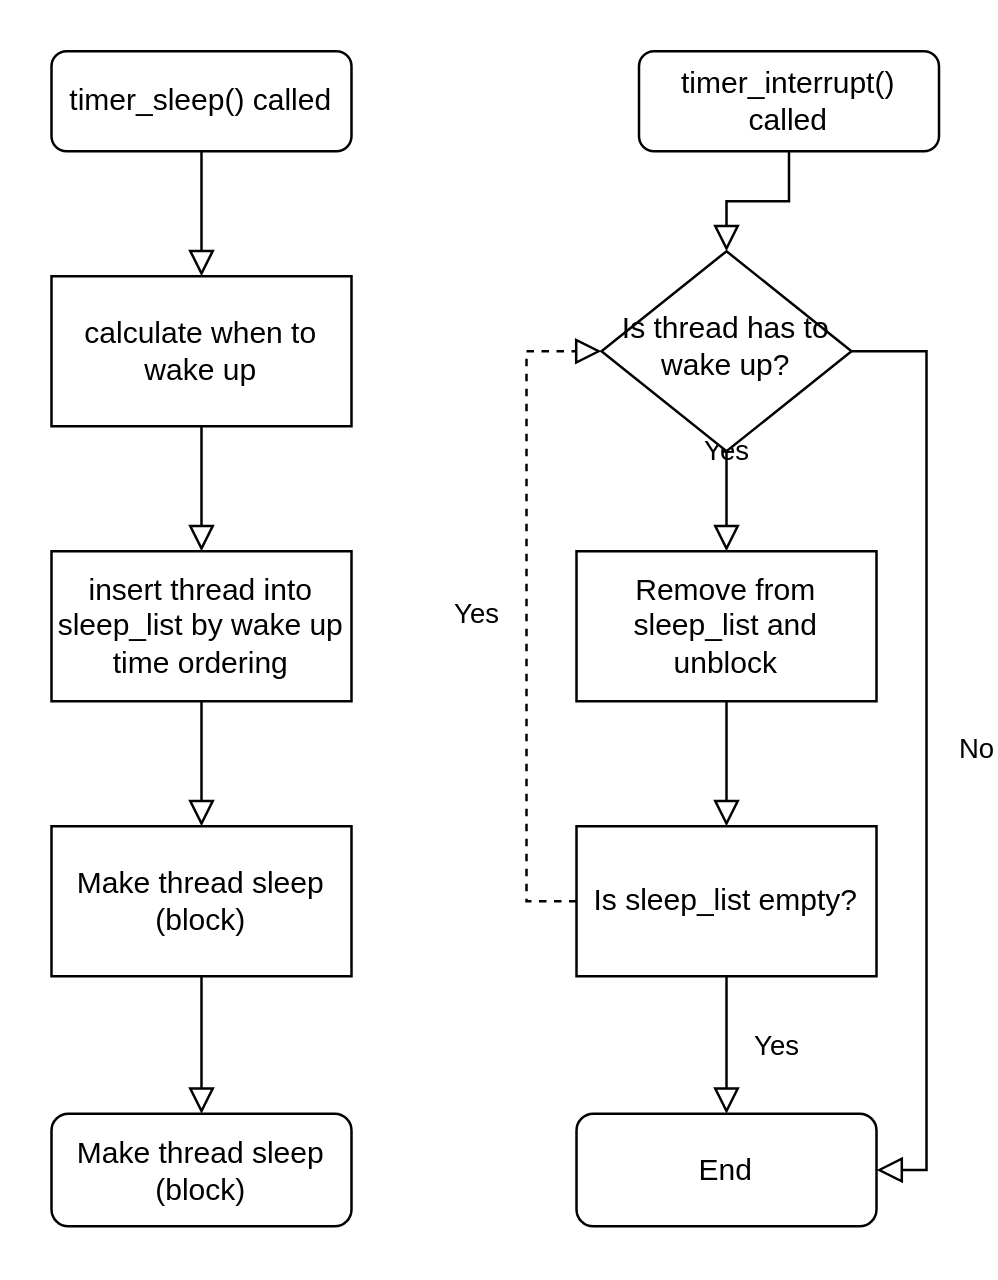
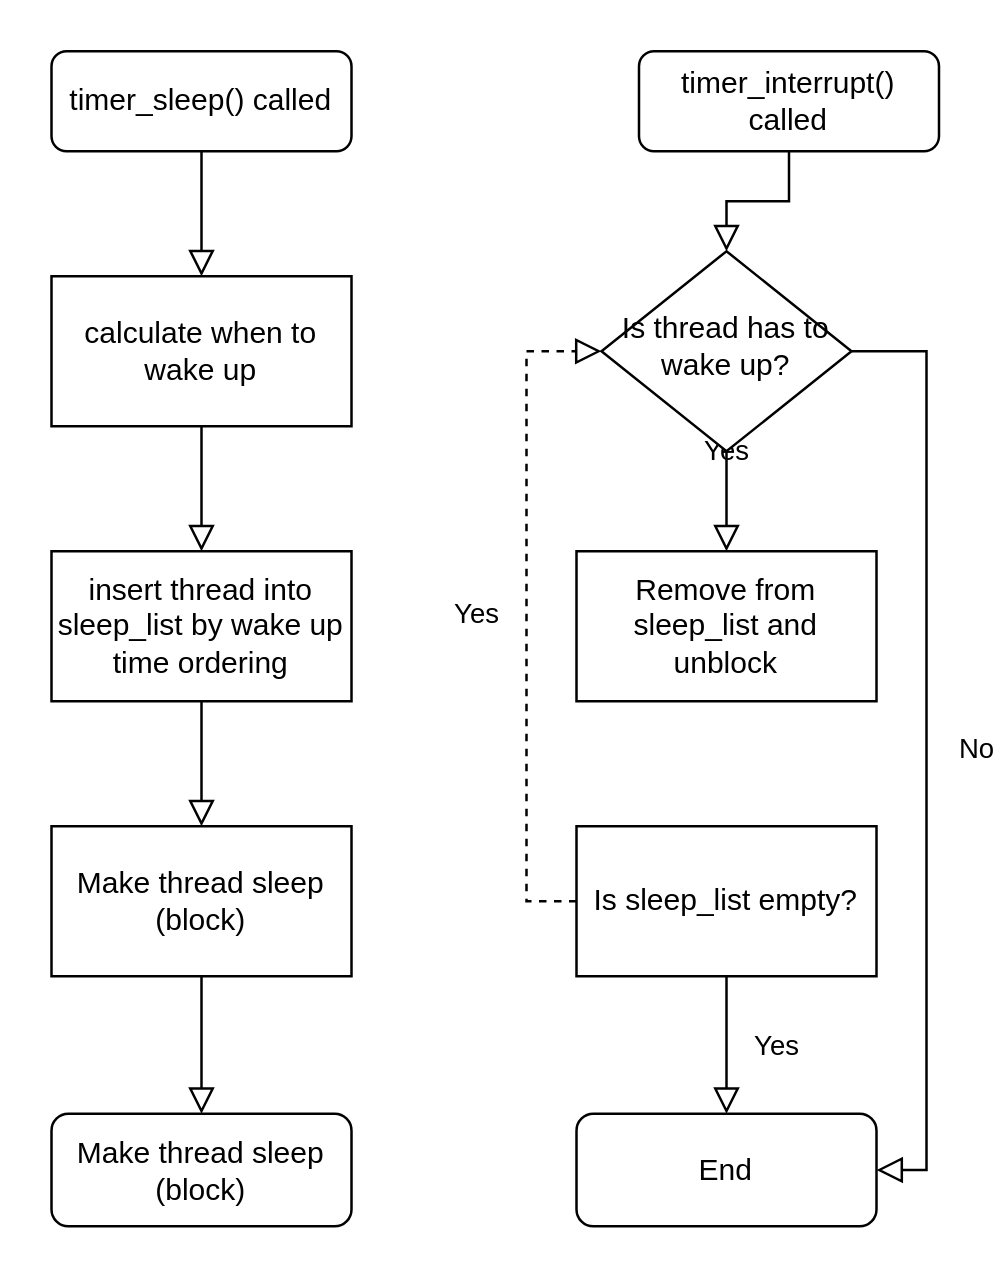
edge "Remove from sleep_list and unblock" -> "Is sleep_list empty?": removed
